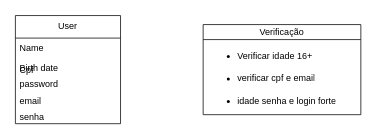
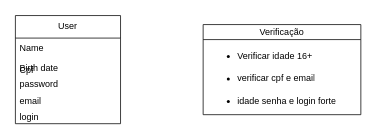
node "senha": label "senha" -> "login"
